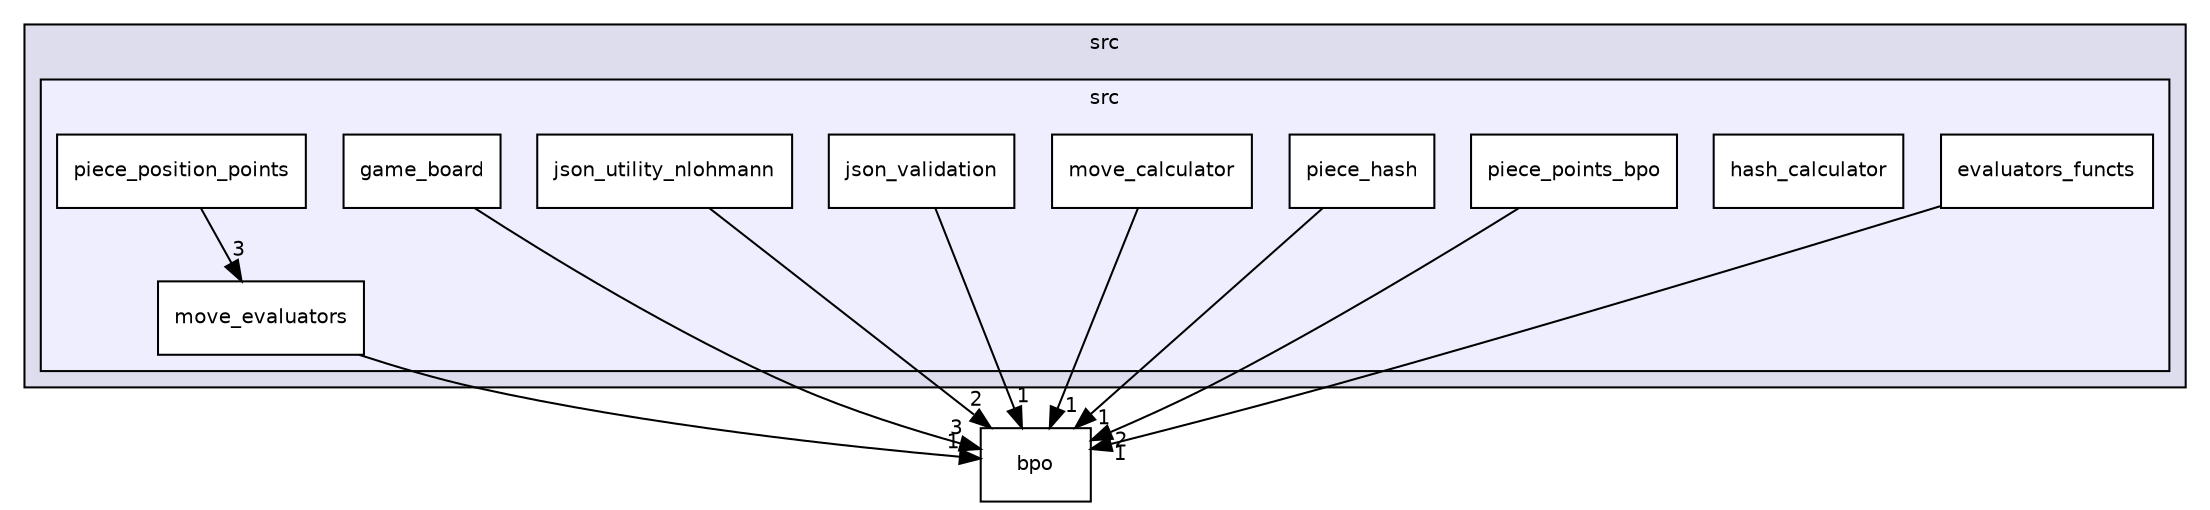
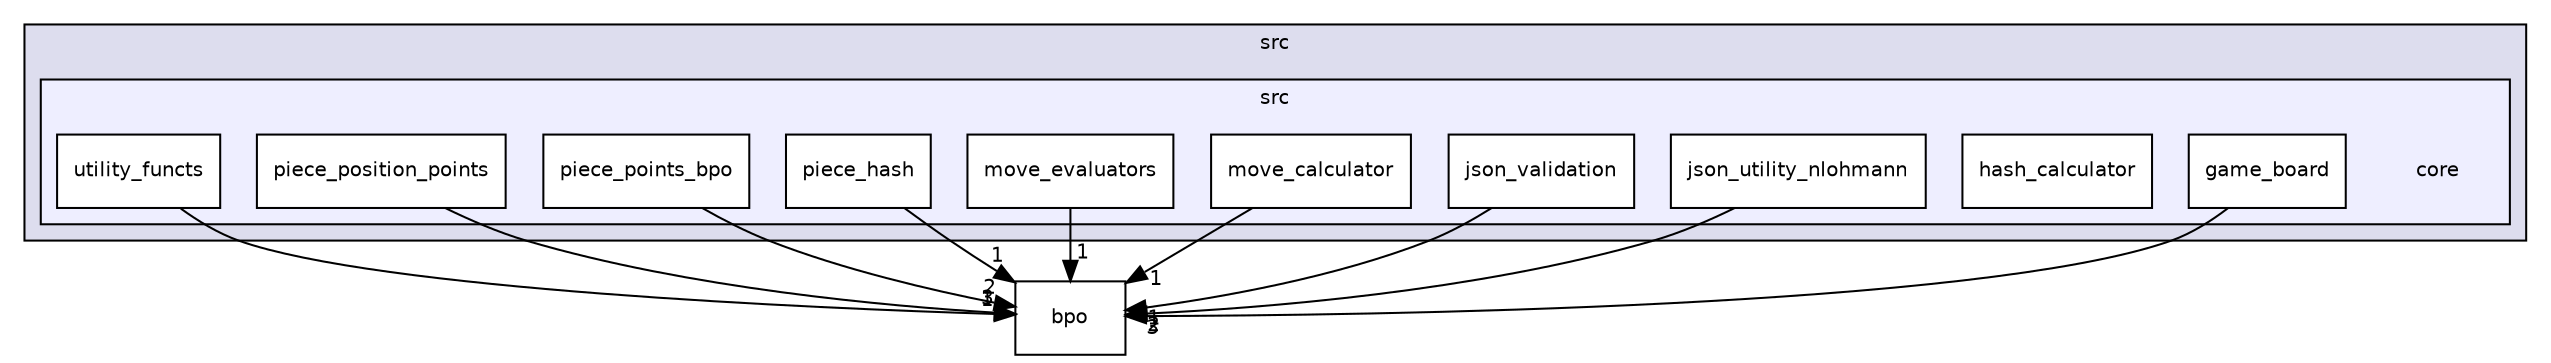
node "evaluators_functs": label "evaluators_functs" -> "utility_functs"
node "core": added
edge "piece_position_points" -> "move_evaluators": now "piece_position_points" -> "bpo"
